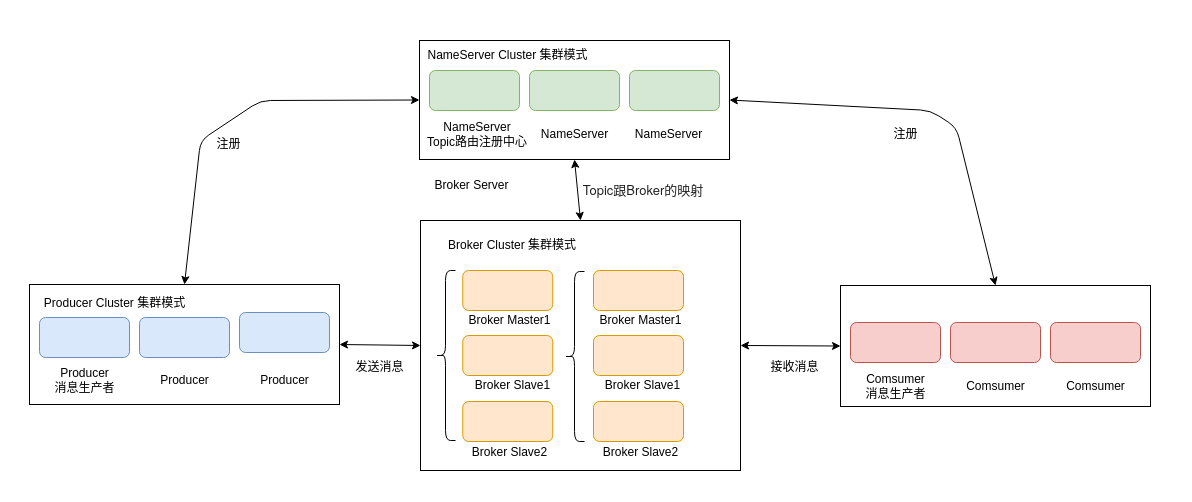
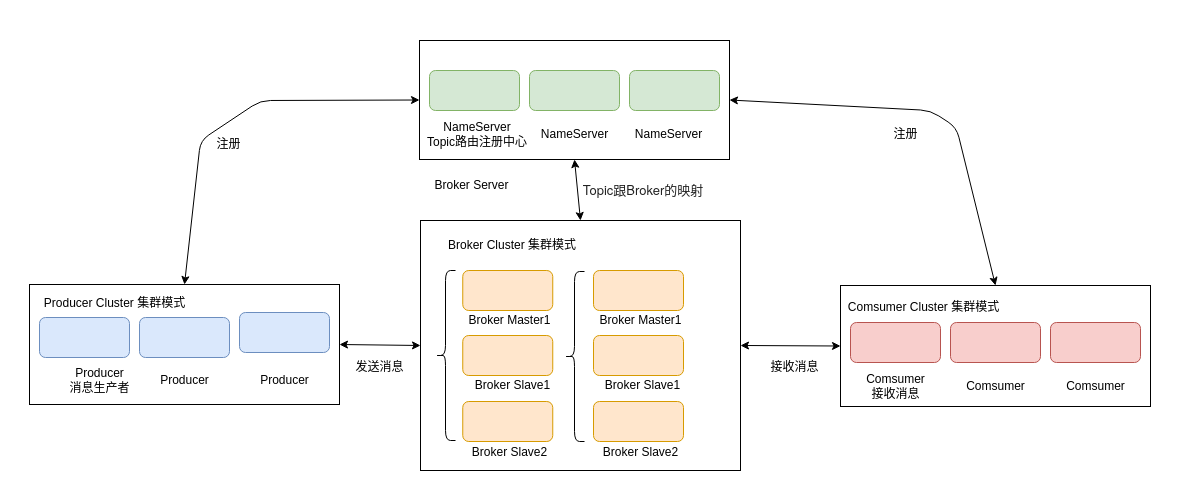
node "NameServer Cluster 集群模式": removed
node "Comsumer Cluster 集群模式": added
node "Producer 消息生产者": moved (85, 381) -> (100, 381)
node "Comsumer 消息生产者": label "Comsumer 消息生产者" -> "Comsumer 接收消息"
